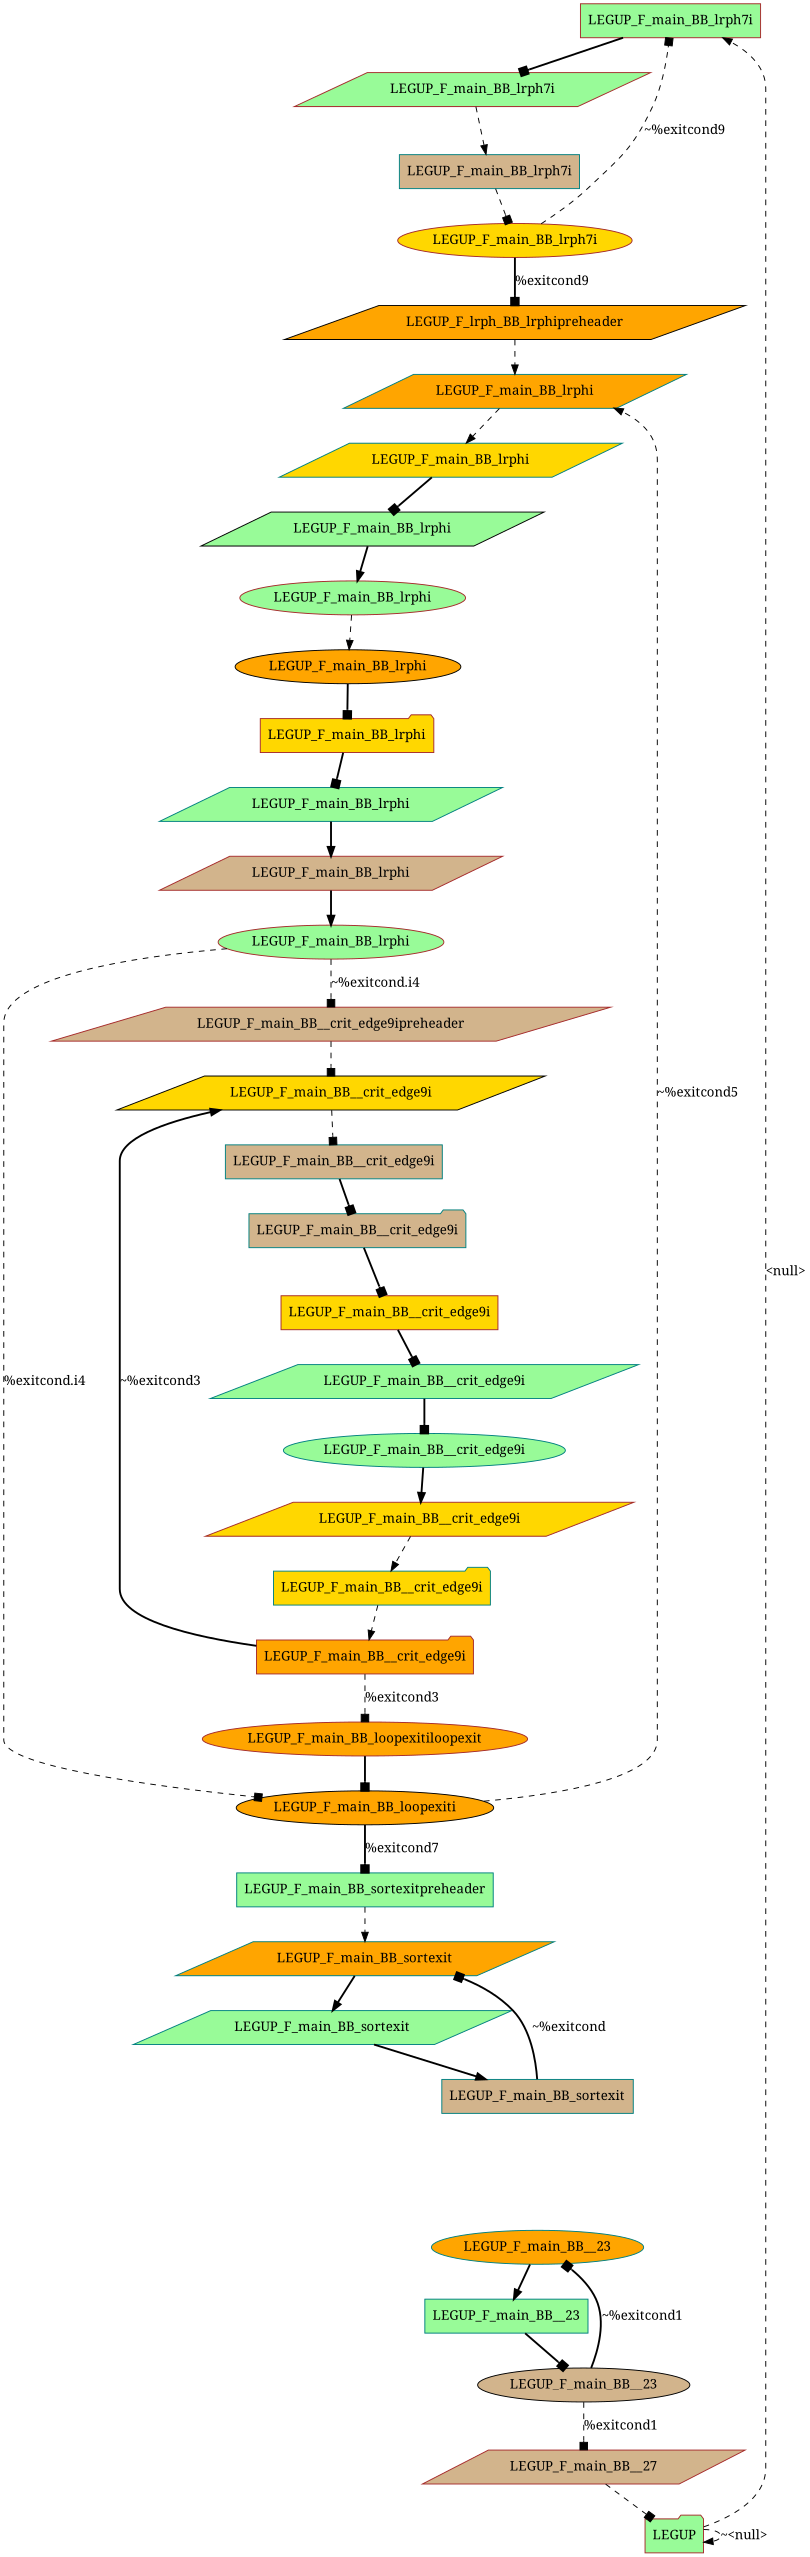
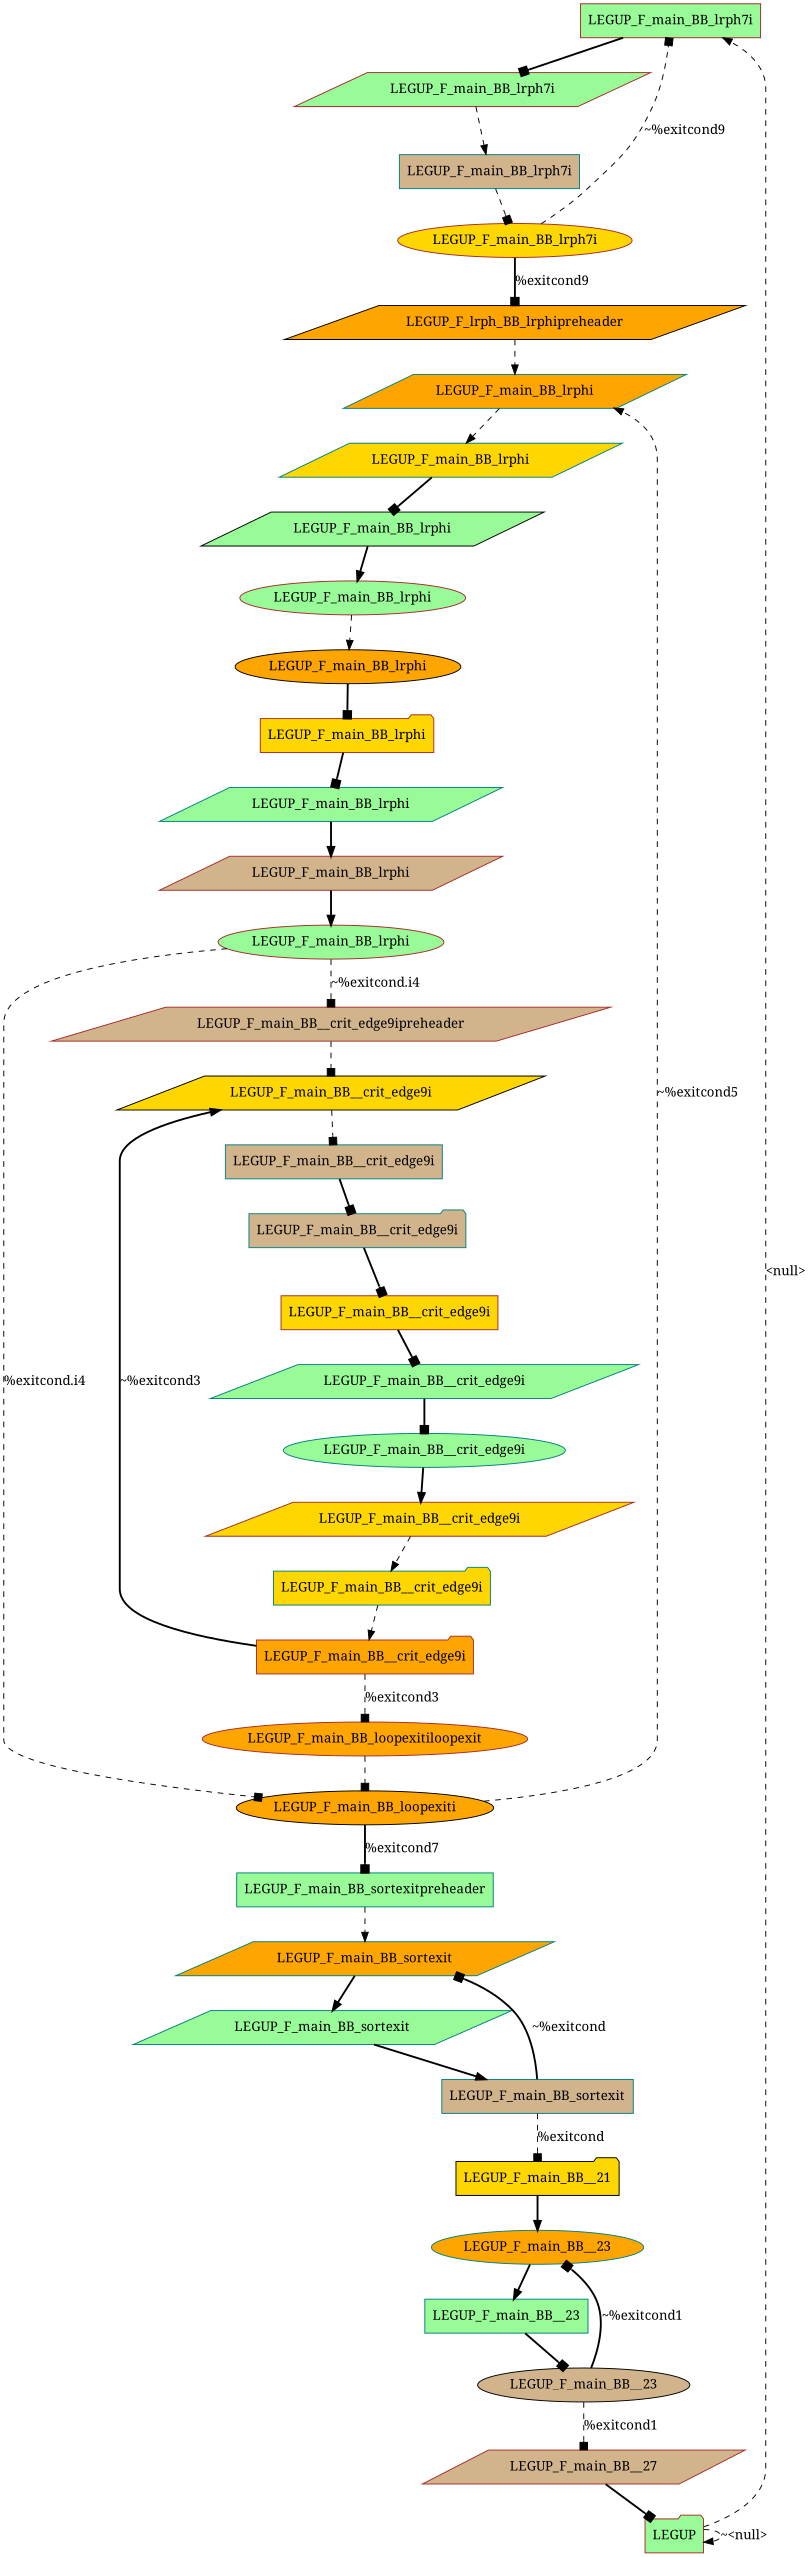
edge "LEGUP_F_main_BB_loopexitiloopexit" -> "LEGUP_F_main_BB_loopexiti": style bold -> dashed
node "LEGUP_F_main_BB__21": added
edge "LEGUP_F_main_BB__27" -> "LEGUP": style dashed -> bold
